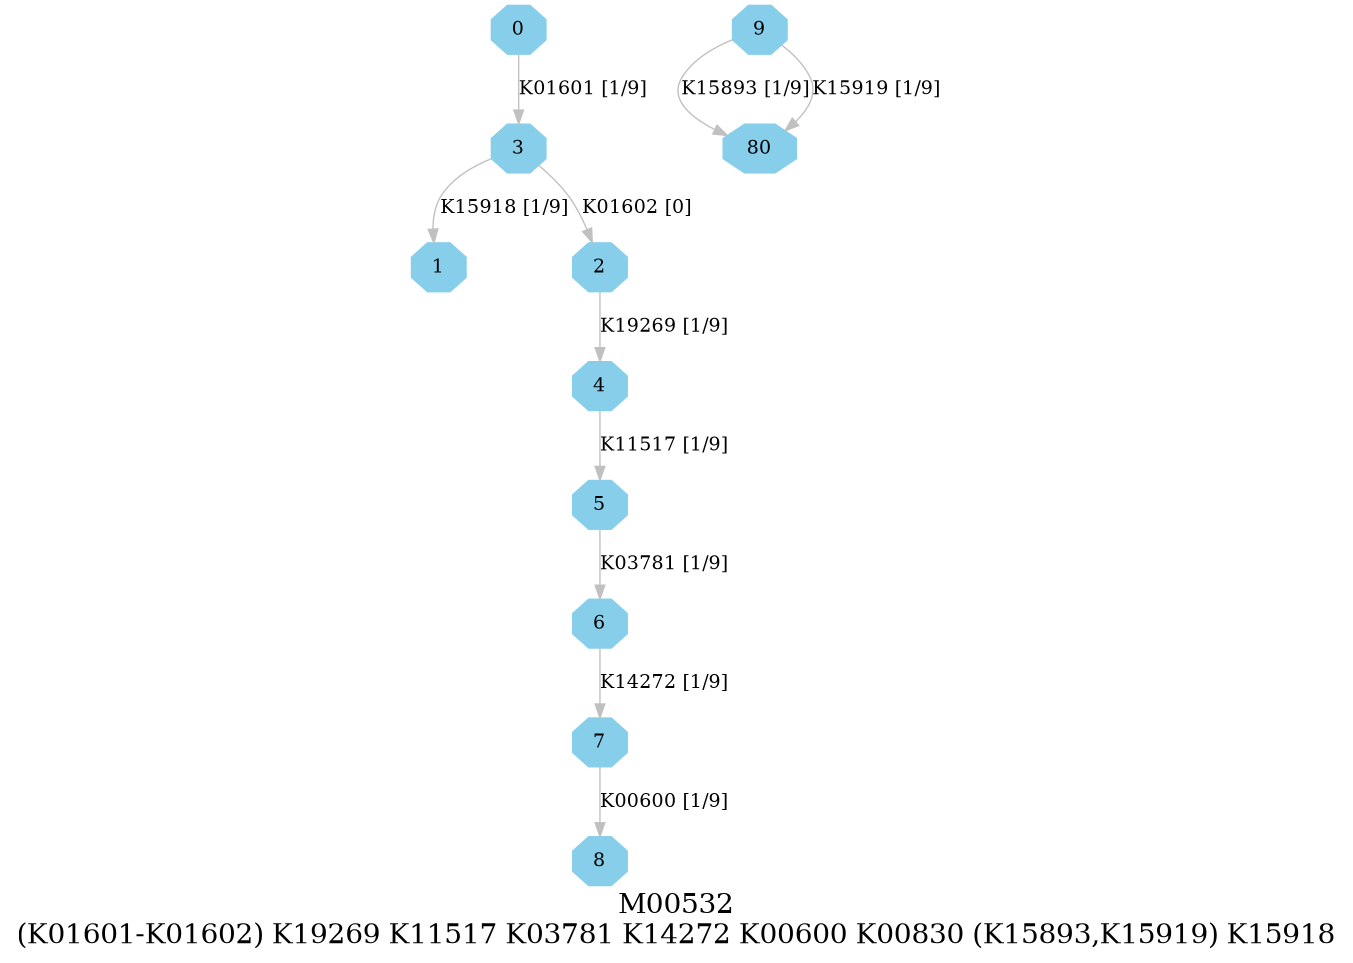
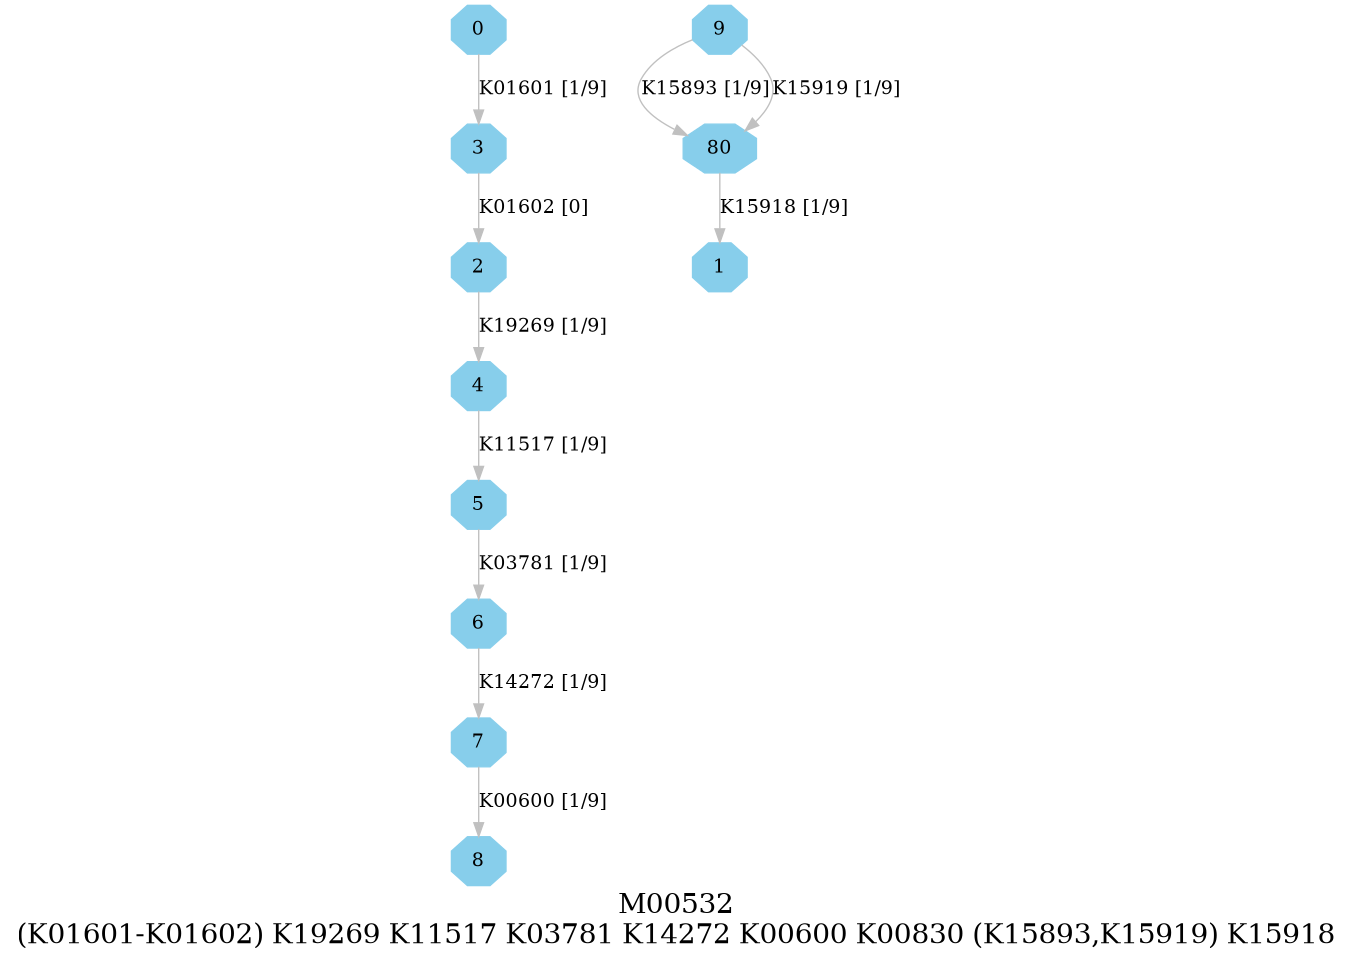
edge "3" -> "1": now "80" -> "1"
